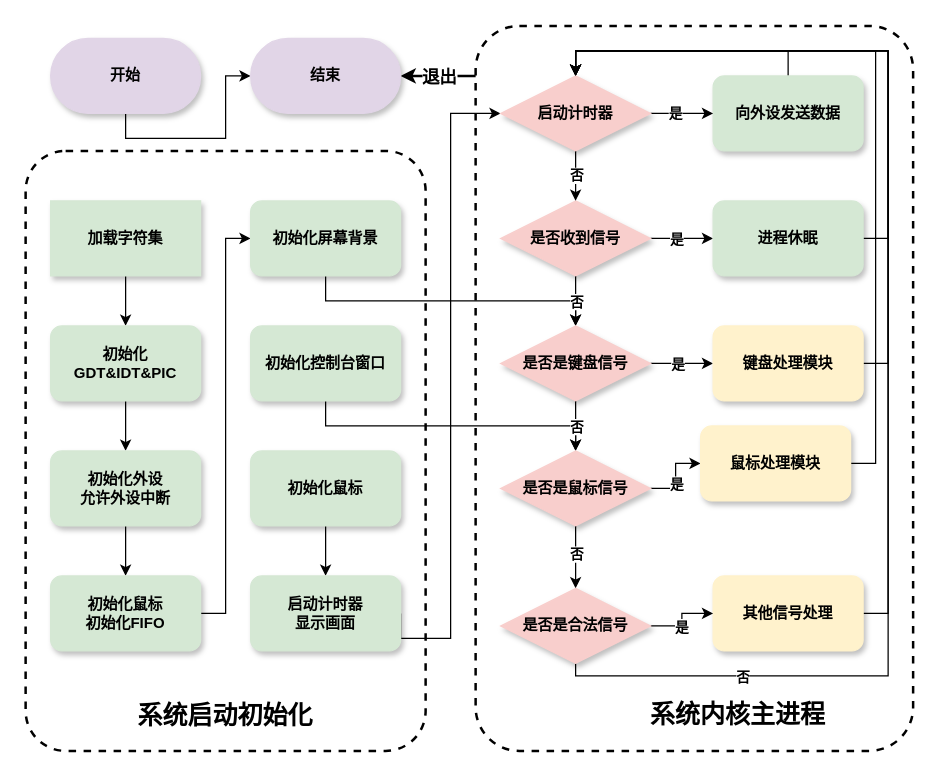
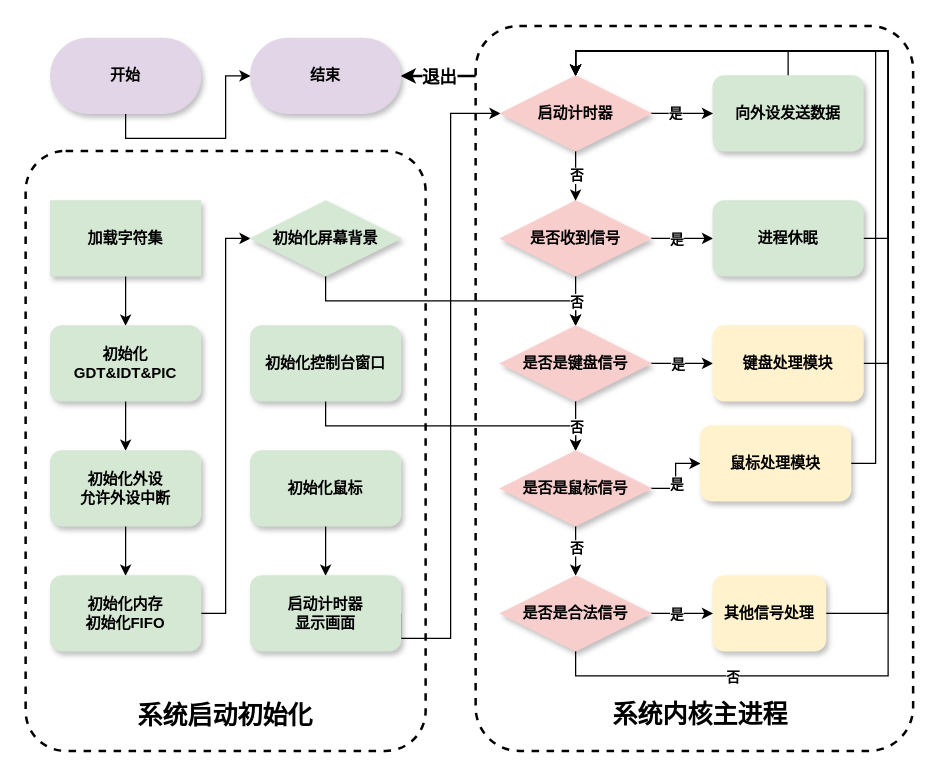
node "初始化屏幕背景": shape rounded rectangle -> diamond
node "初始化鼠标 初始化FIFO": label "初始化鼠标 初始化FIFO" -> "初始化内存 初始化FIFO"
node "其他信号处理": size 150x75 -> 113x75
node "是否是合法信号": moved (576, 626) -> (576, 613)
node "系统内核主进程": moved (738, 713) -> (701, 713)
